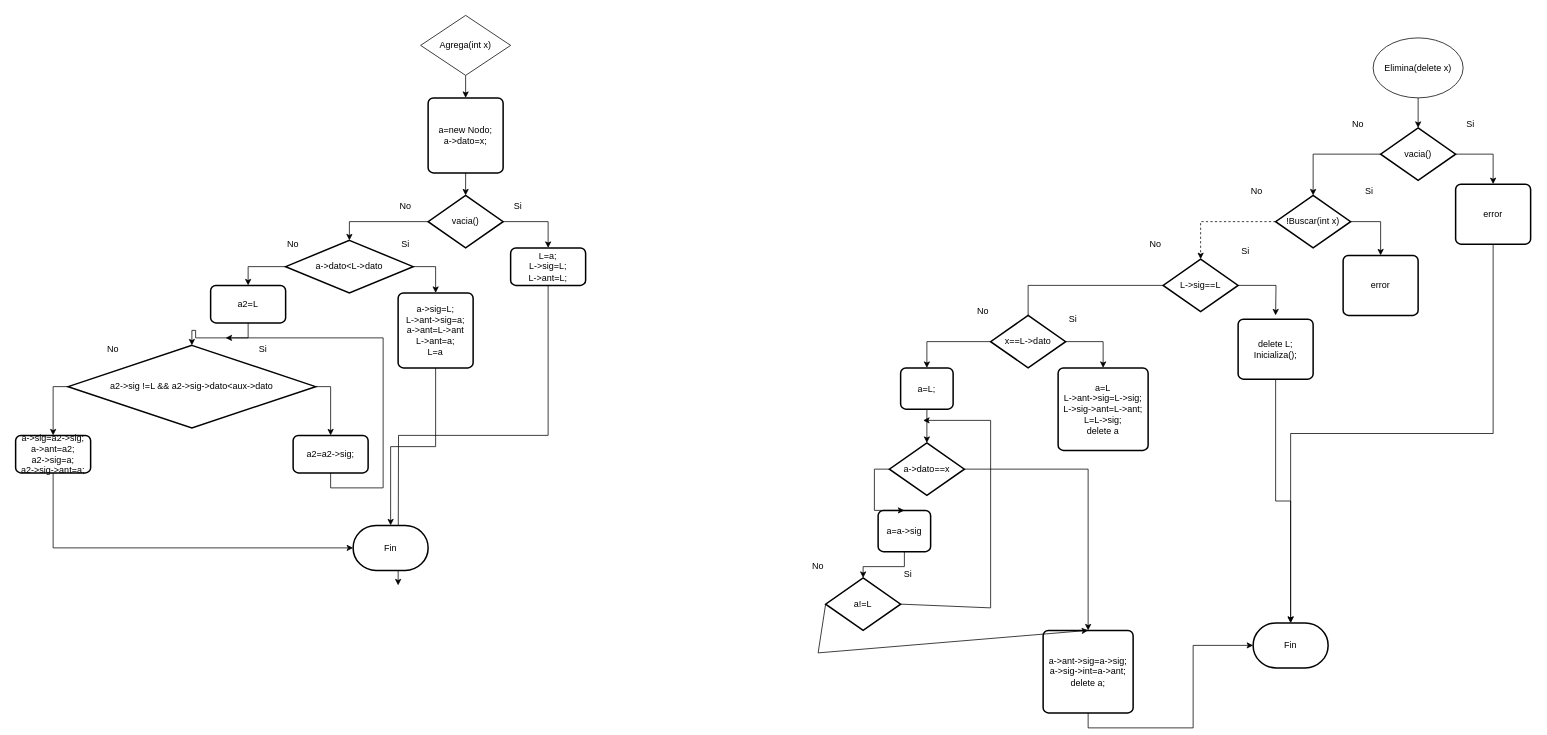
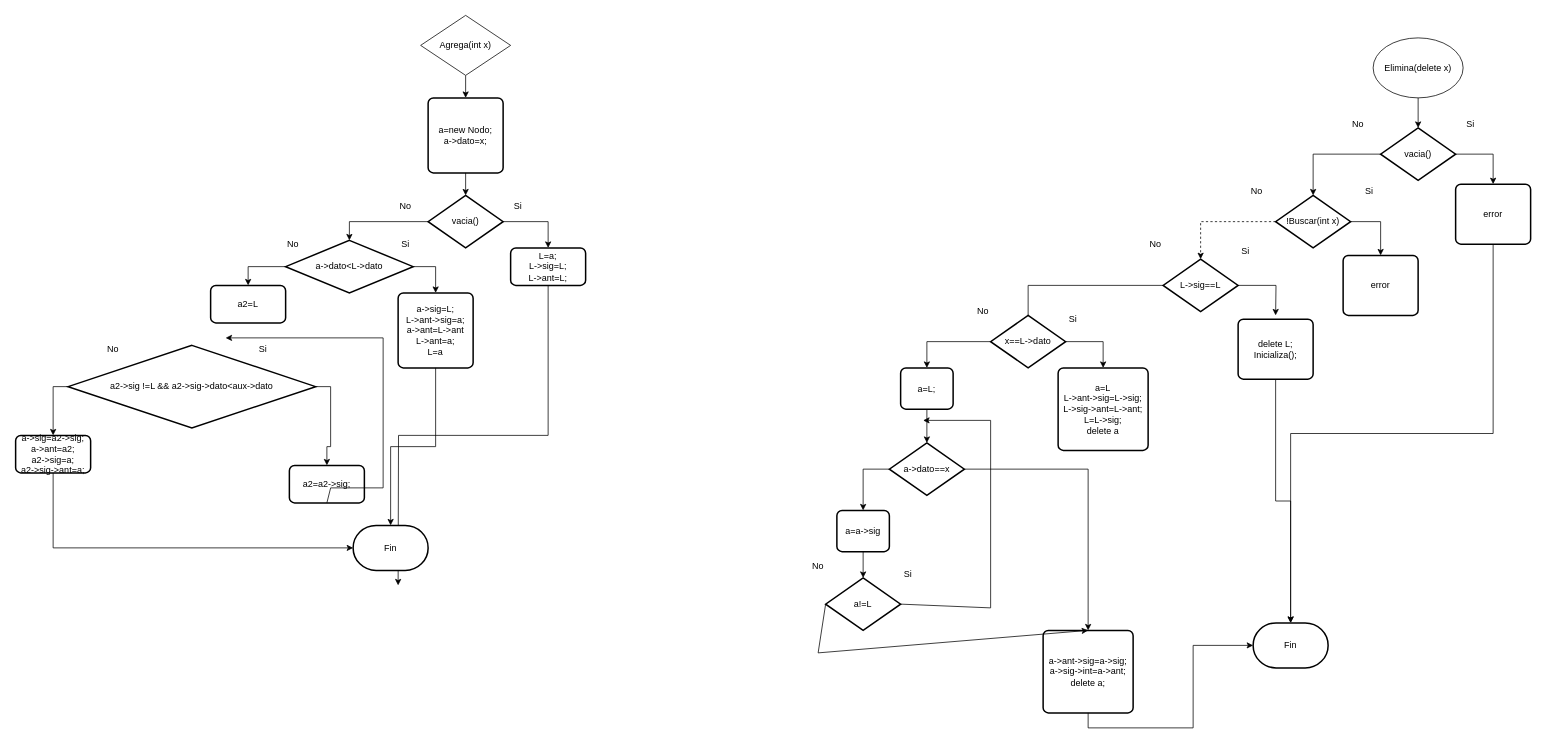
edge "a2=L" -> "a2->sig !=L && a2->sig->dato<aux->dato": removed
node "a2=a2->sig;": moved (330, 454) -> (327, 484)
node "a=a->sig": moved (904, 531) -> (863, 531)
